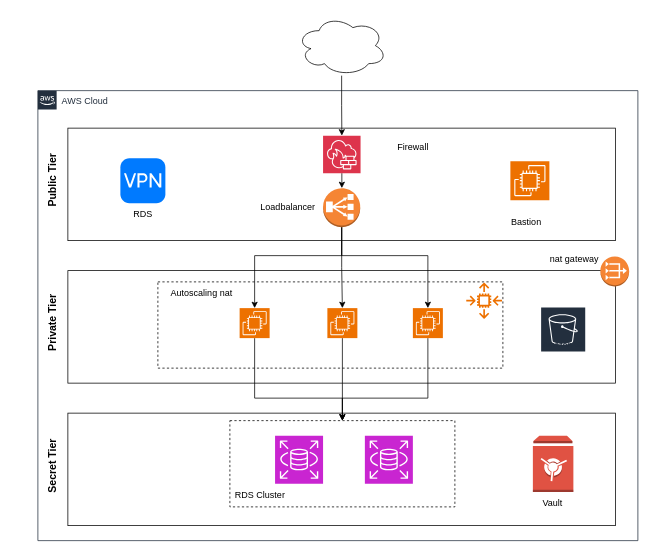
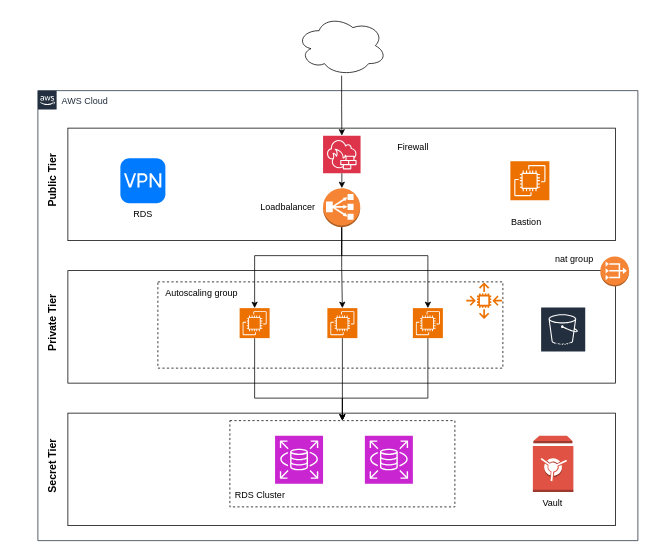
node "nat gateway": label "nat gateway" -> "nat group"
node "Autoscaling nat": label "Autoscaling nat" -> "Autoscaling group"
